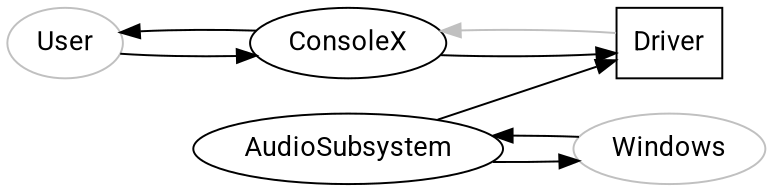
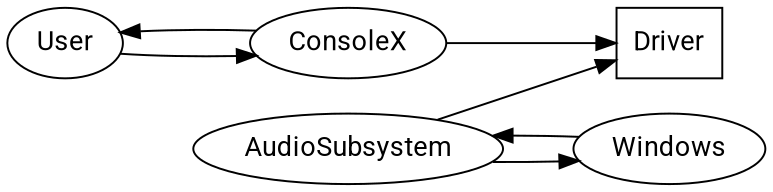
edge "Driver" -> "ConsoleX": removed
node "User": color gray -> black
node "Windows": color gray -> black
